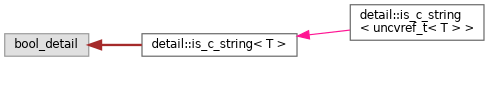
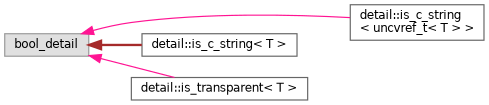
edge "detail::is_c_string < uncvref_t< T > >" -> "detail::is_c_string< T >": now "detail::is_c_string < uncvref_t< T > >" -> "bool_detail"
node "detail::is_transparent< T >": added
